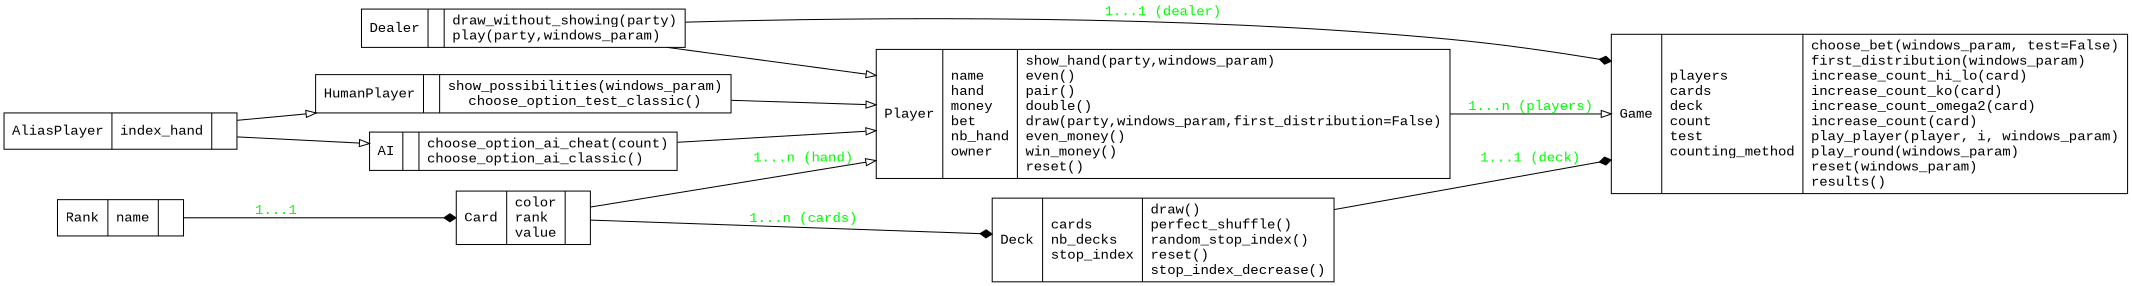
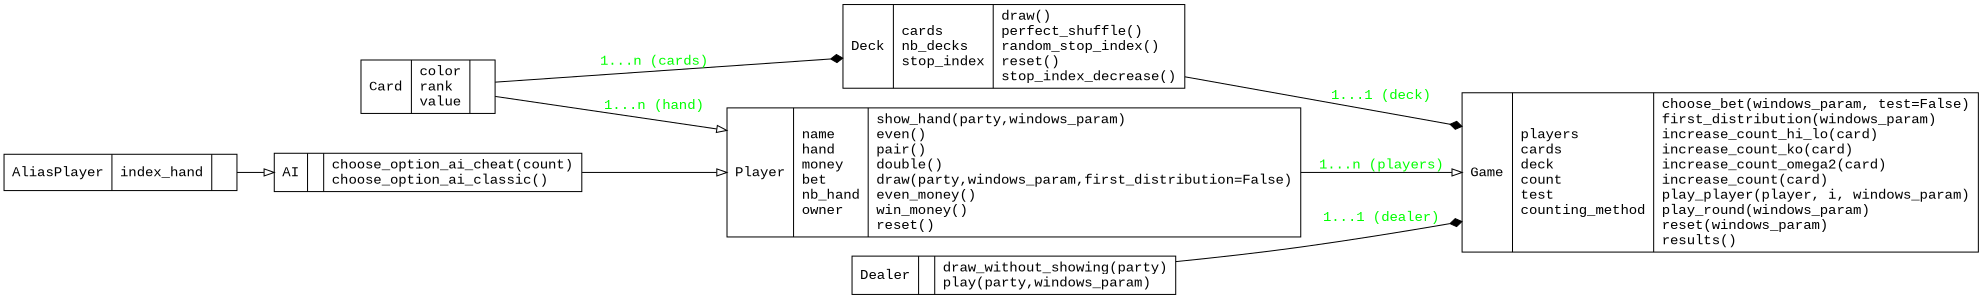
edge "Dealer" -> "Player": removed
node "HumanPlayer": removed
node "Rank": removed
